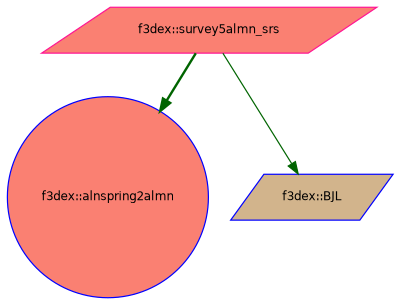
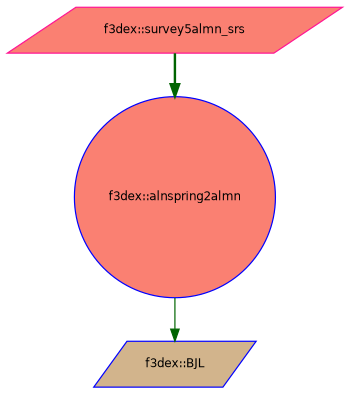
edge "f3dex::survey5almn_srs" -> "f3dex::BJL": now "f3dex::alnspring2almn" -> "f3dex::BJL"
